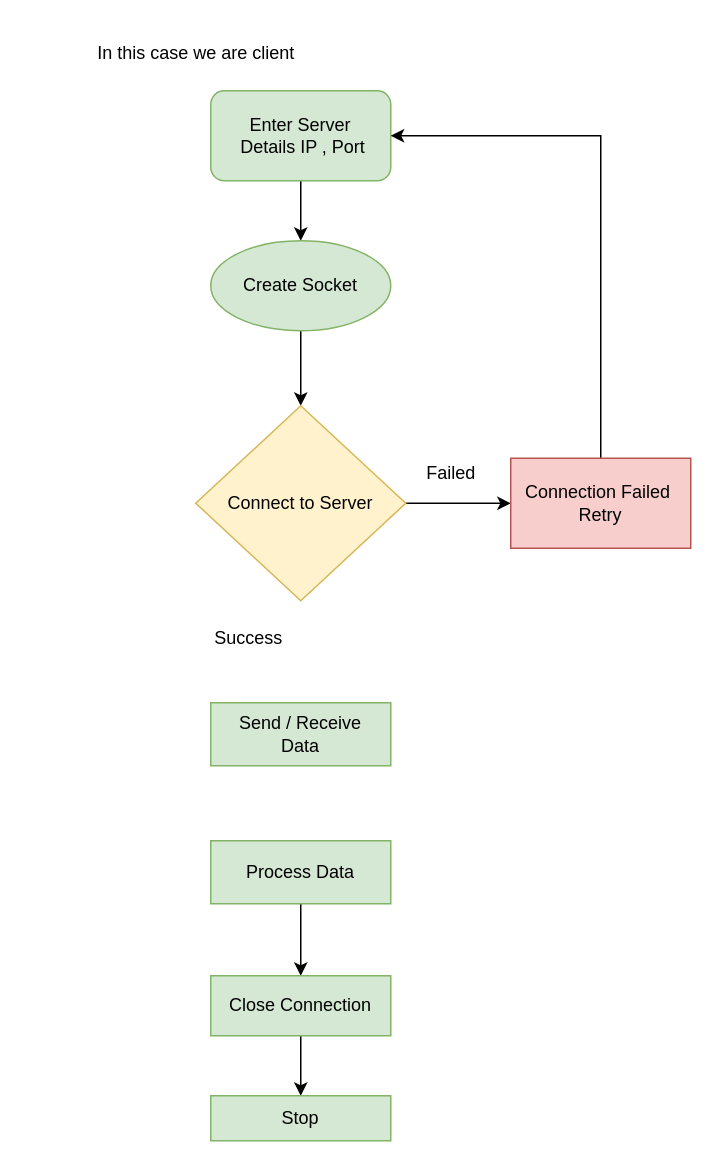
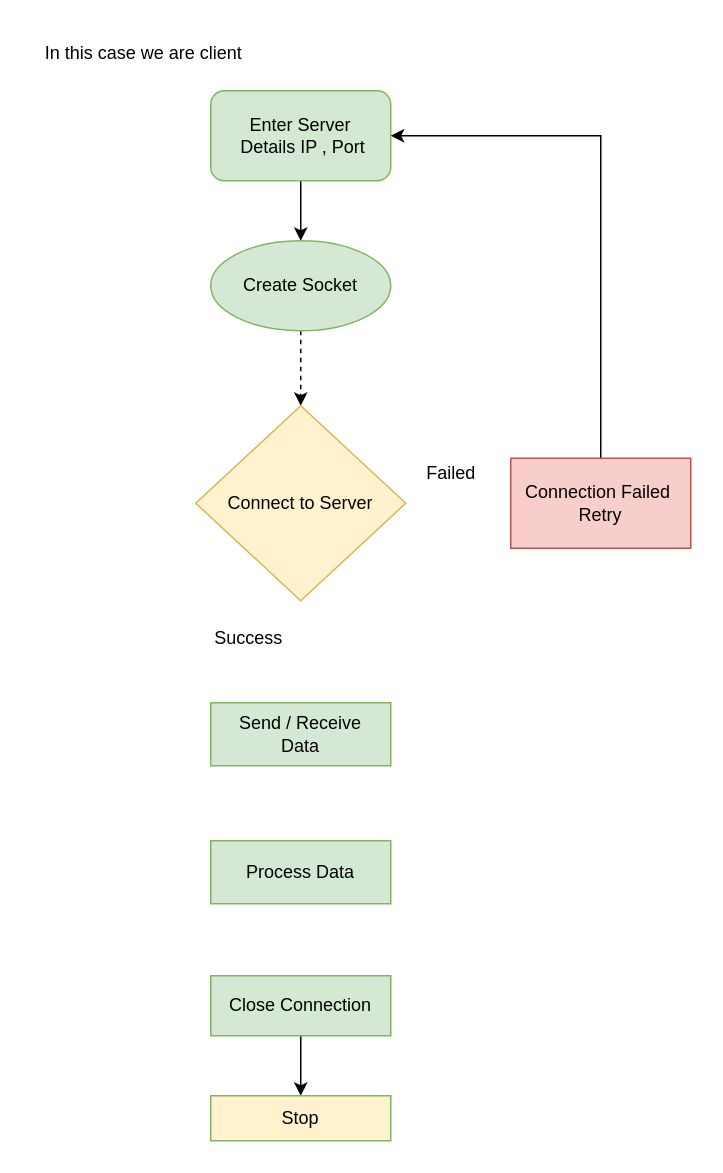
node "In this case we are client": moved (196, 53) -> (143, 53)
edge "Create Socket" -> "Connect to Server": style solid -> dashed
edge "Connect to Server" -> "Connection Failed Retry": removed
edge "Process Data" -> "Close Connection": removed
node "Stop": fillcolor #d5e8d4 -> #fff2cc
